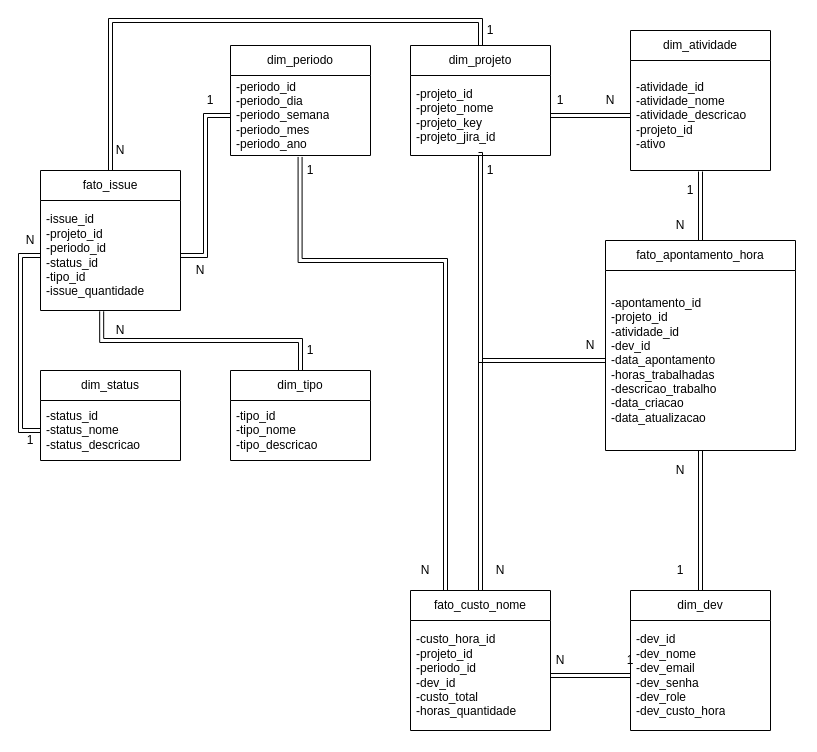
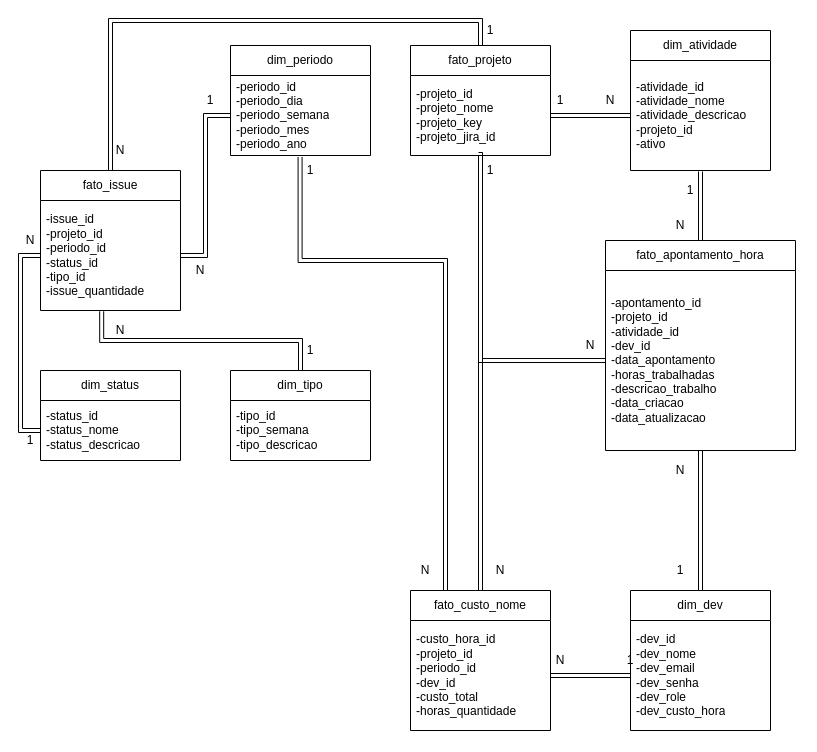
node "dim_projeto": label "dim_projeto" -> "fato_projeto"
node "-tipo_id -tipo_nome -tipo_descricao": label "-tipo_id -tipo_nome -tipo_descricao" -> "-tipo_id -tipo_semana -tipo_descricao"
